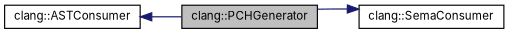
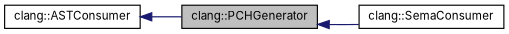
edge "clang::PCHGenerator" -> "clang::SemaConsumer": reversed
